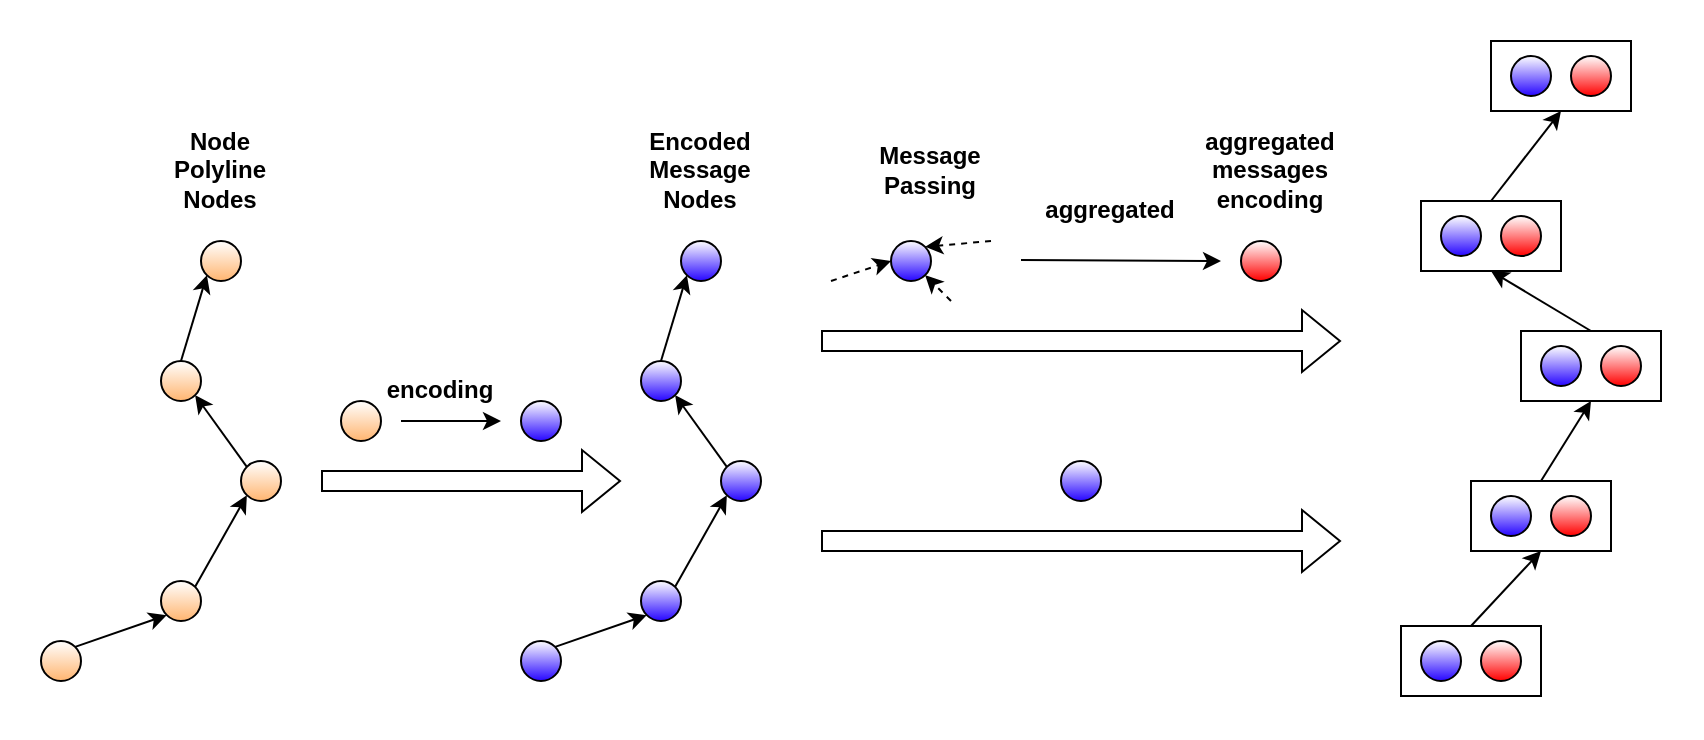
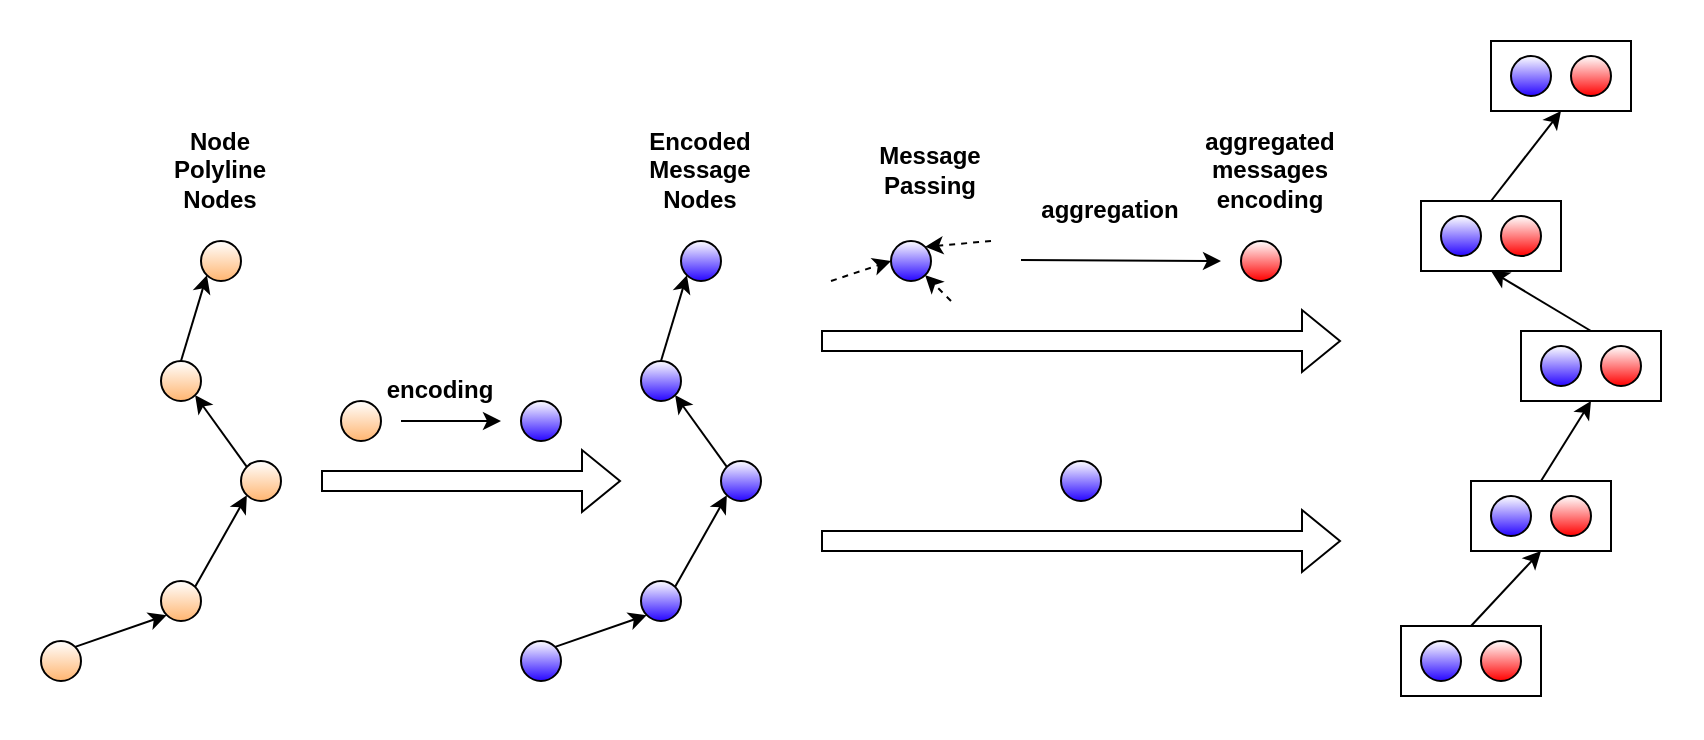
node "aggregated": label "aggregated" -> "aggregation"
